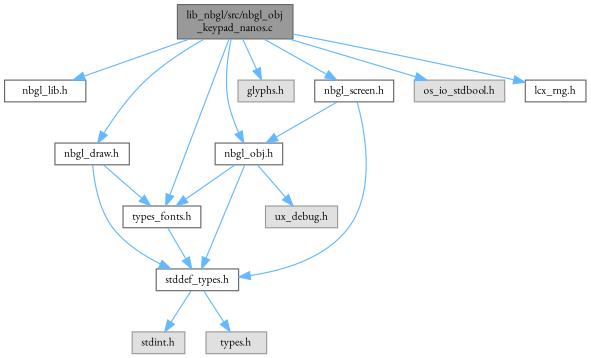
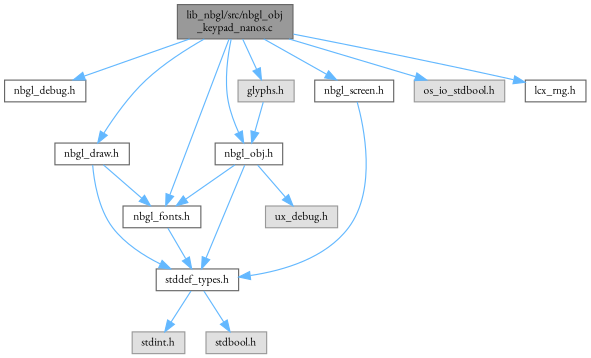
node "nbgl_lib.h": label "nbgl_lib.h" -> "nbgl_debug.h"
edge "nbgl_screen.h" -> "nbgl_obj.h": now "glyphs.h" -> "nbgl_obj.h"
node "types_fonts.h": label "types_fonts.h" -> "nbgl_fonts.h"
node "types.h": label "types.h" -> "stdbool.h"
